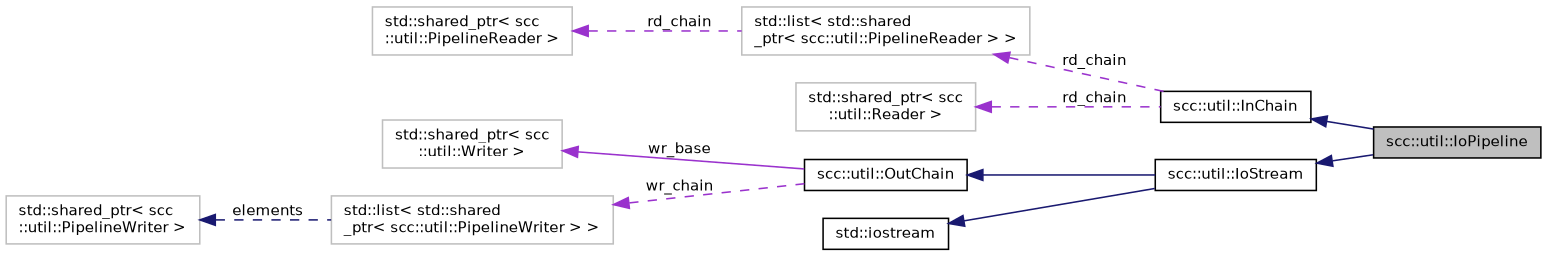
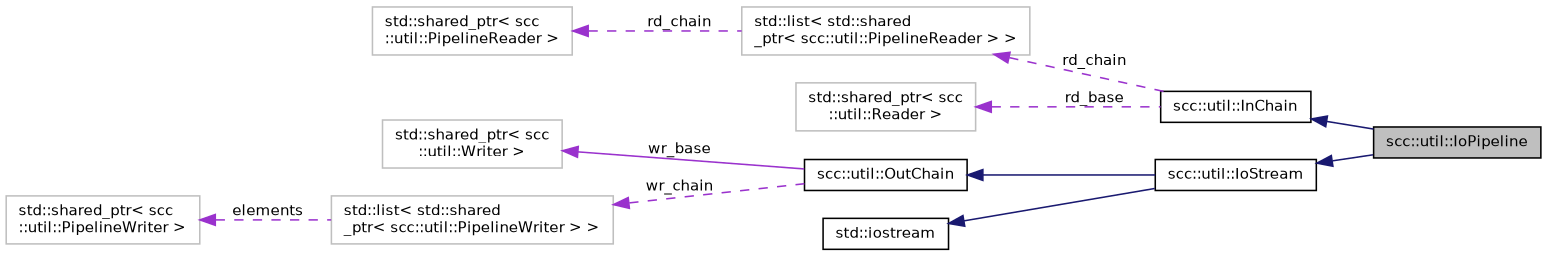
edge "scc::util::InChain" -> "std::shared_ptr< scc ::util::Reader >": label " rd_chain" -> " rd_base"
edge "std::list< std::shared _ptr< scc::util::PipelineWriter > >" -> "std::shared_ptr< scc ::util::PipelineWriter >": color midnightblue -> darkorchid3
